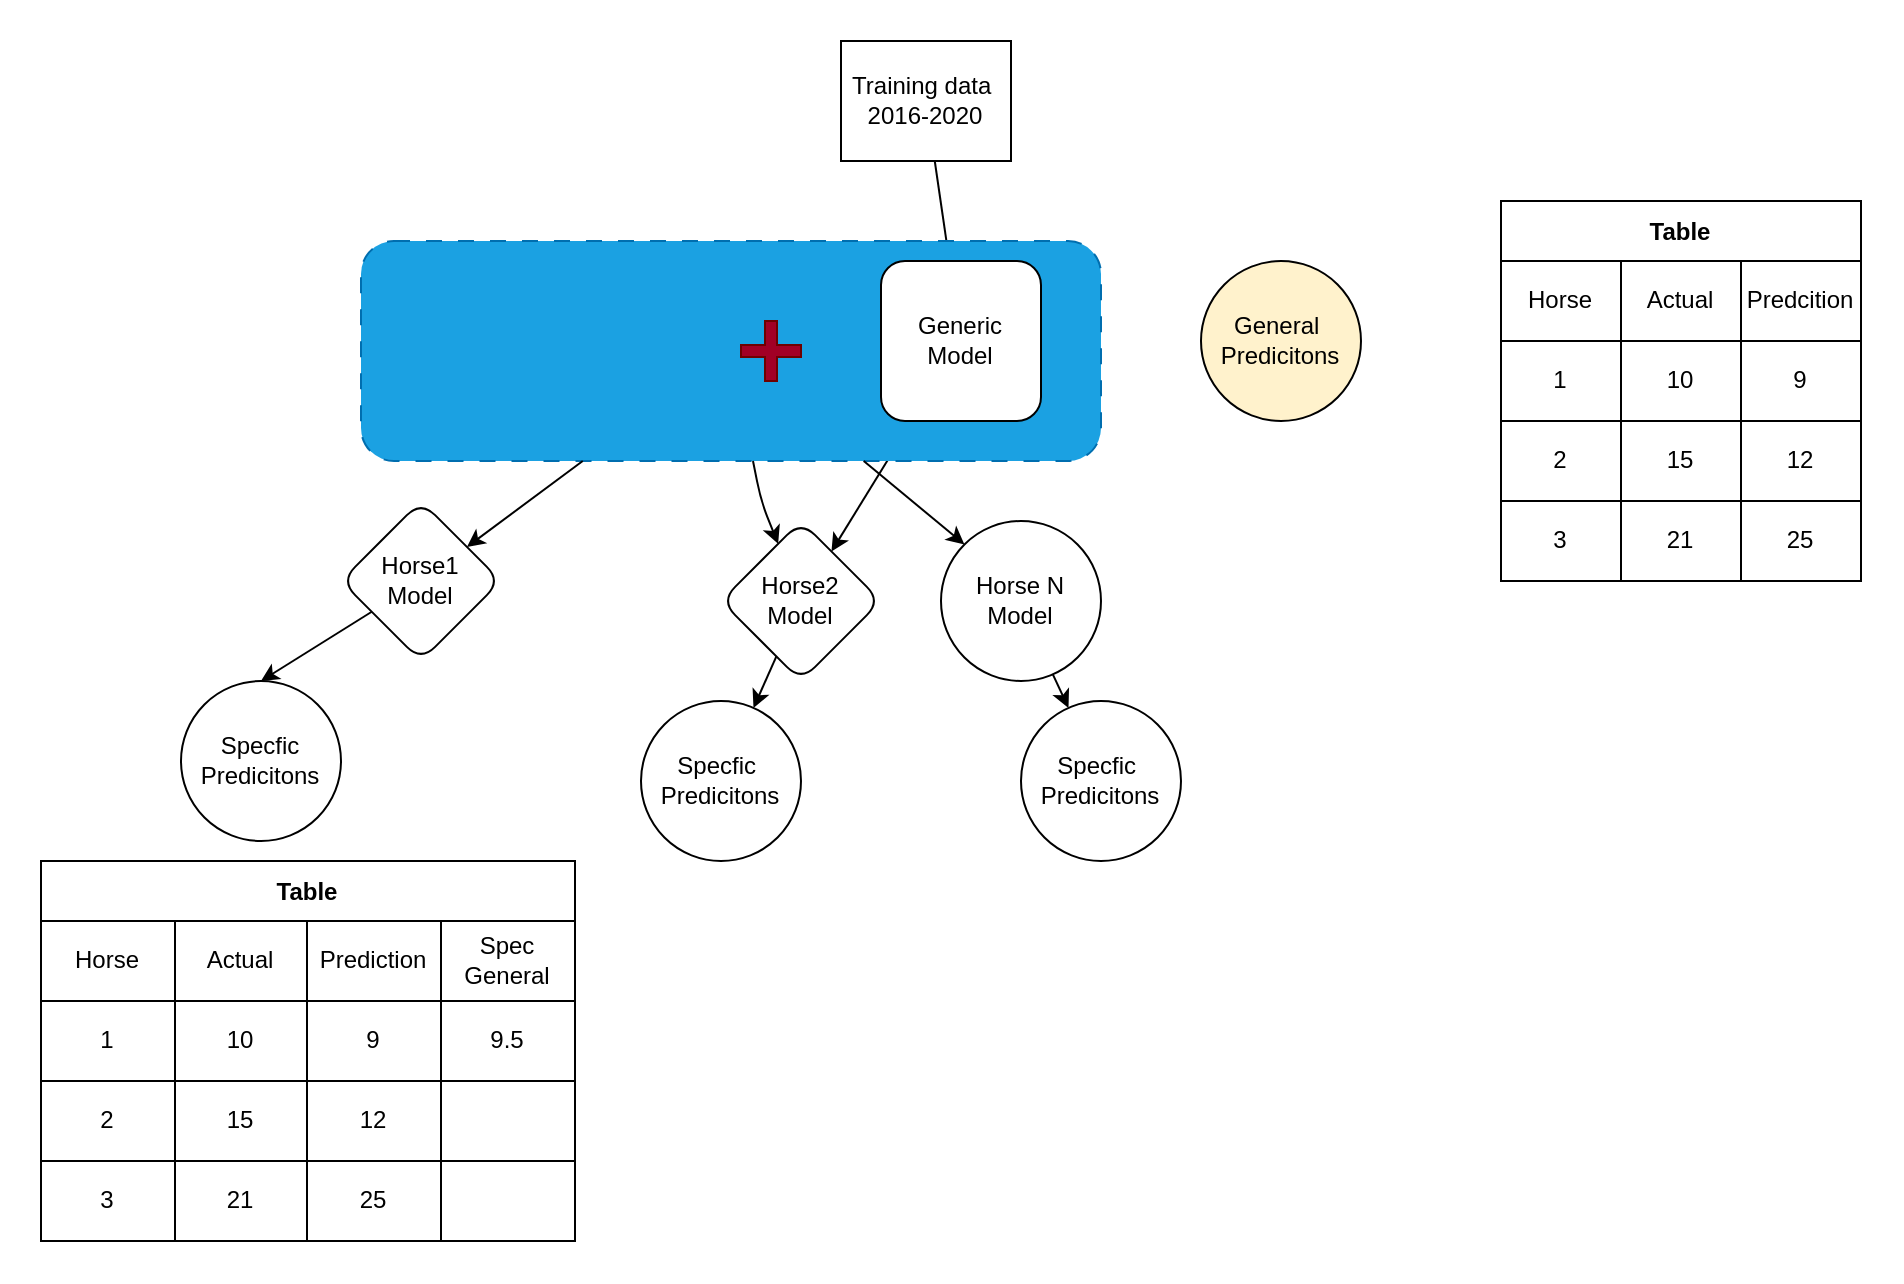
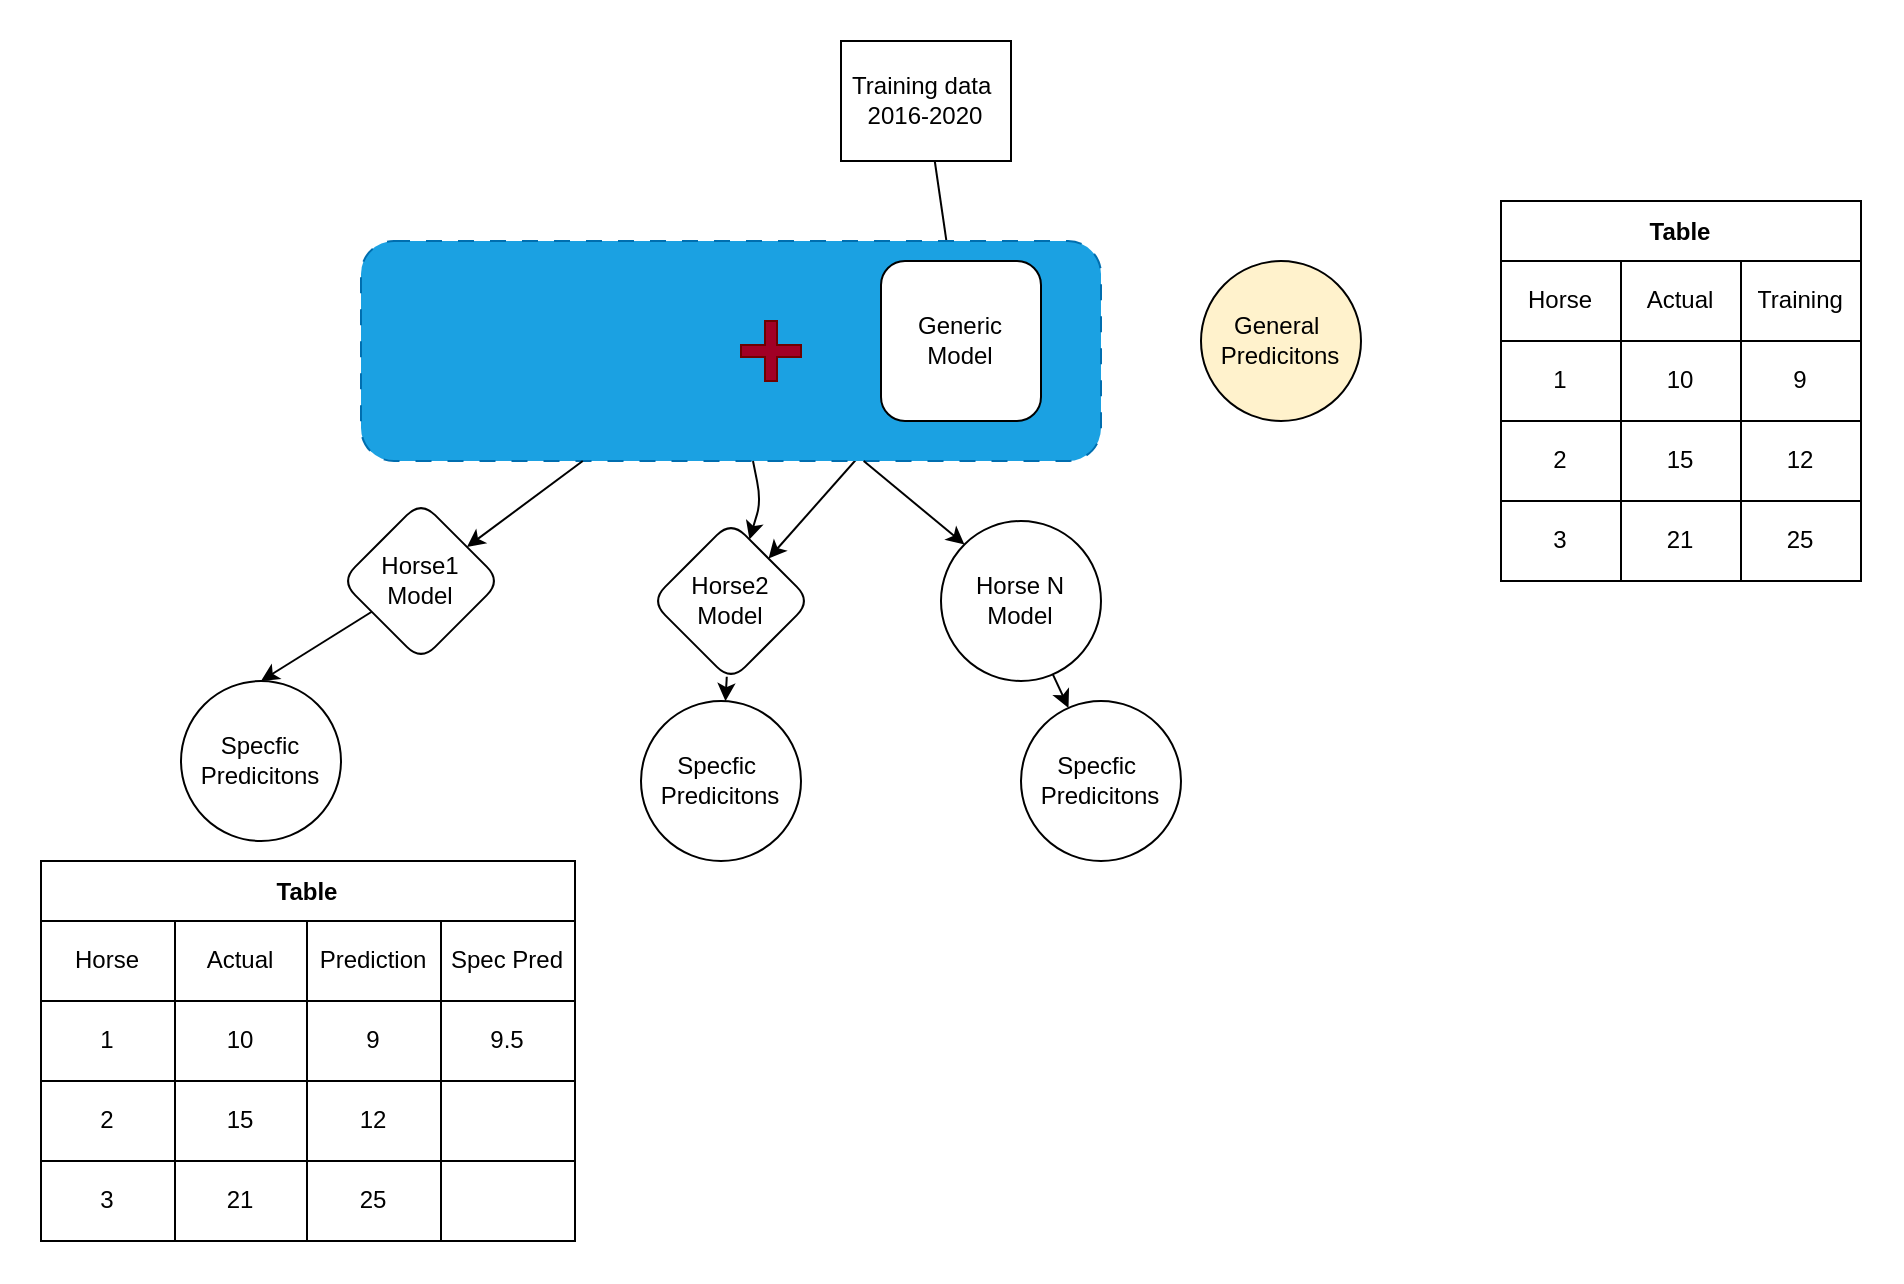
node "Predcition": label "Predcition" -> "Training"
node "Horse2 Model": moved (801, 601) -> (731, 601)
node "Spec General": label "Spec General" -> "Spec Pred"
